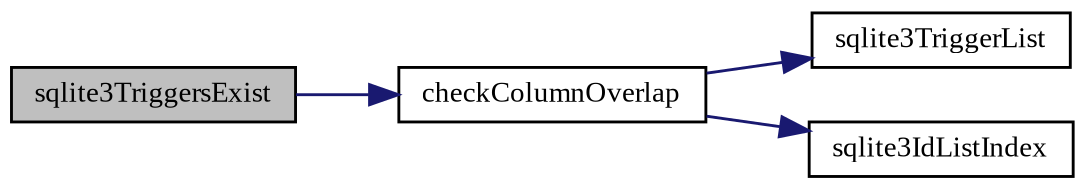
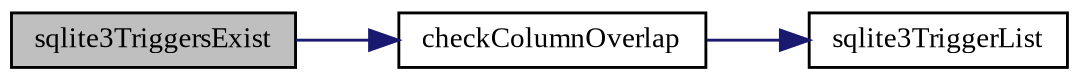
node "sqlite3IdListIndex": removed
